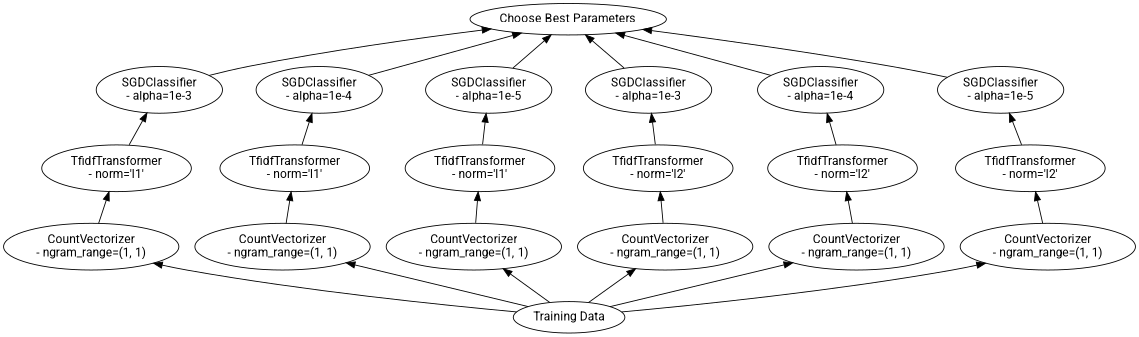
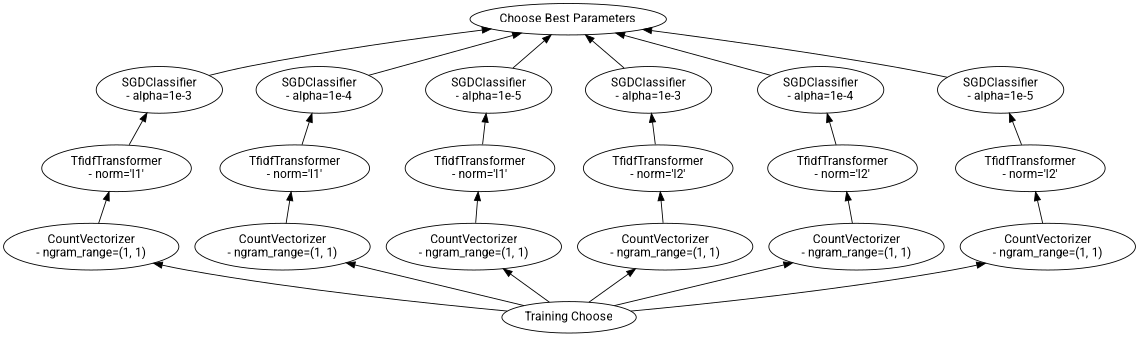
node "Training Data": label "Training Data" -> "Training Choose"
